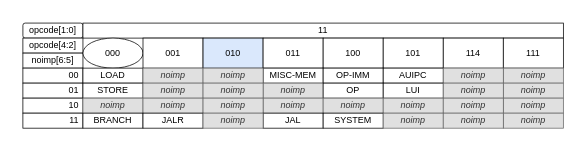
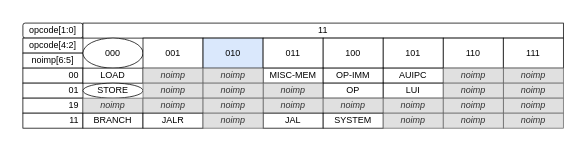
node "114": label "114" -> "110"
node "STORE": shape rectangle -> ellipse
node "10": label "10" -> "19"
